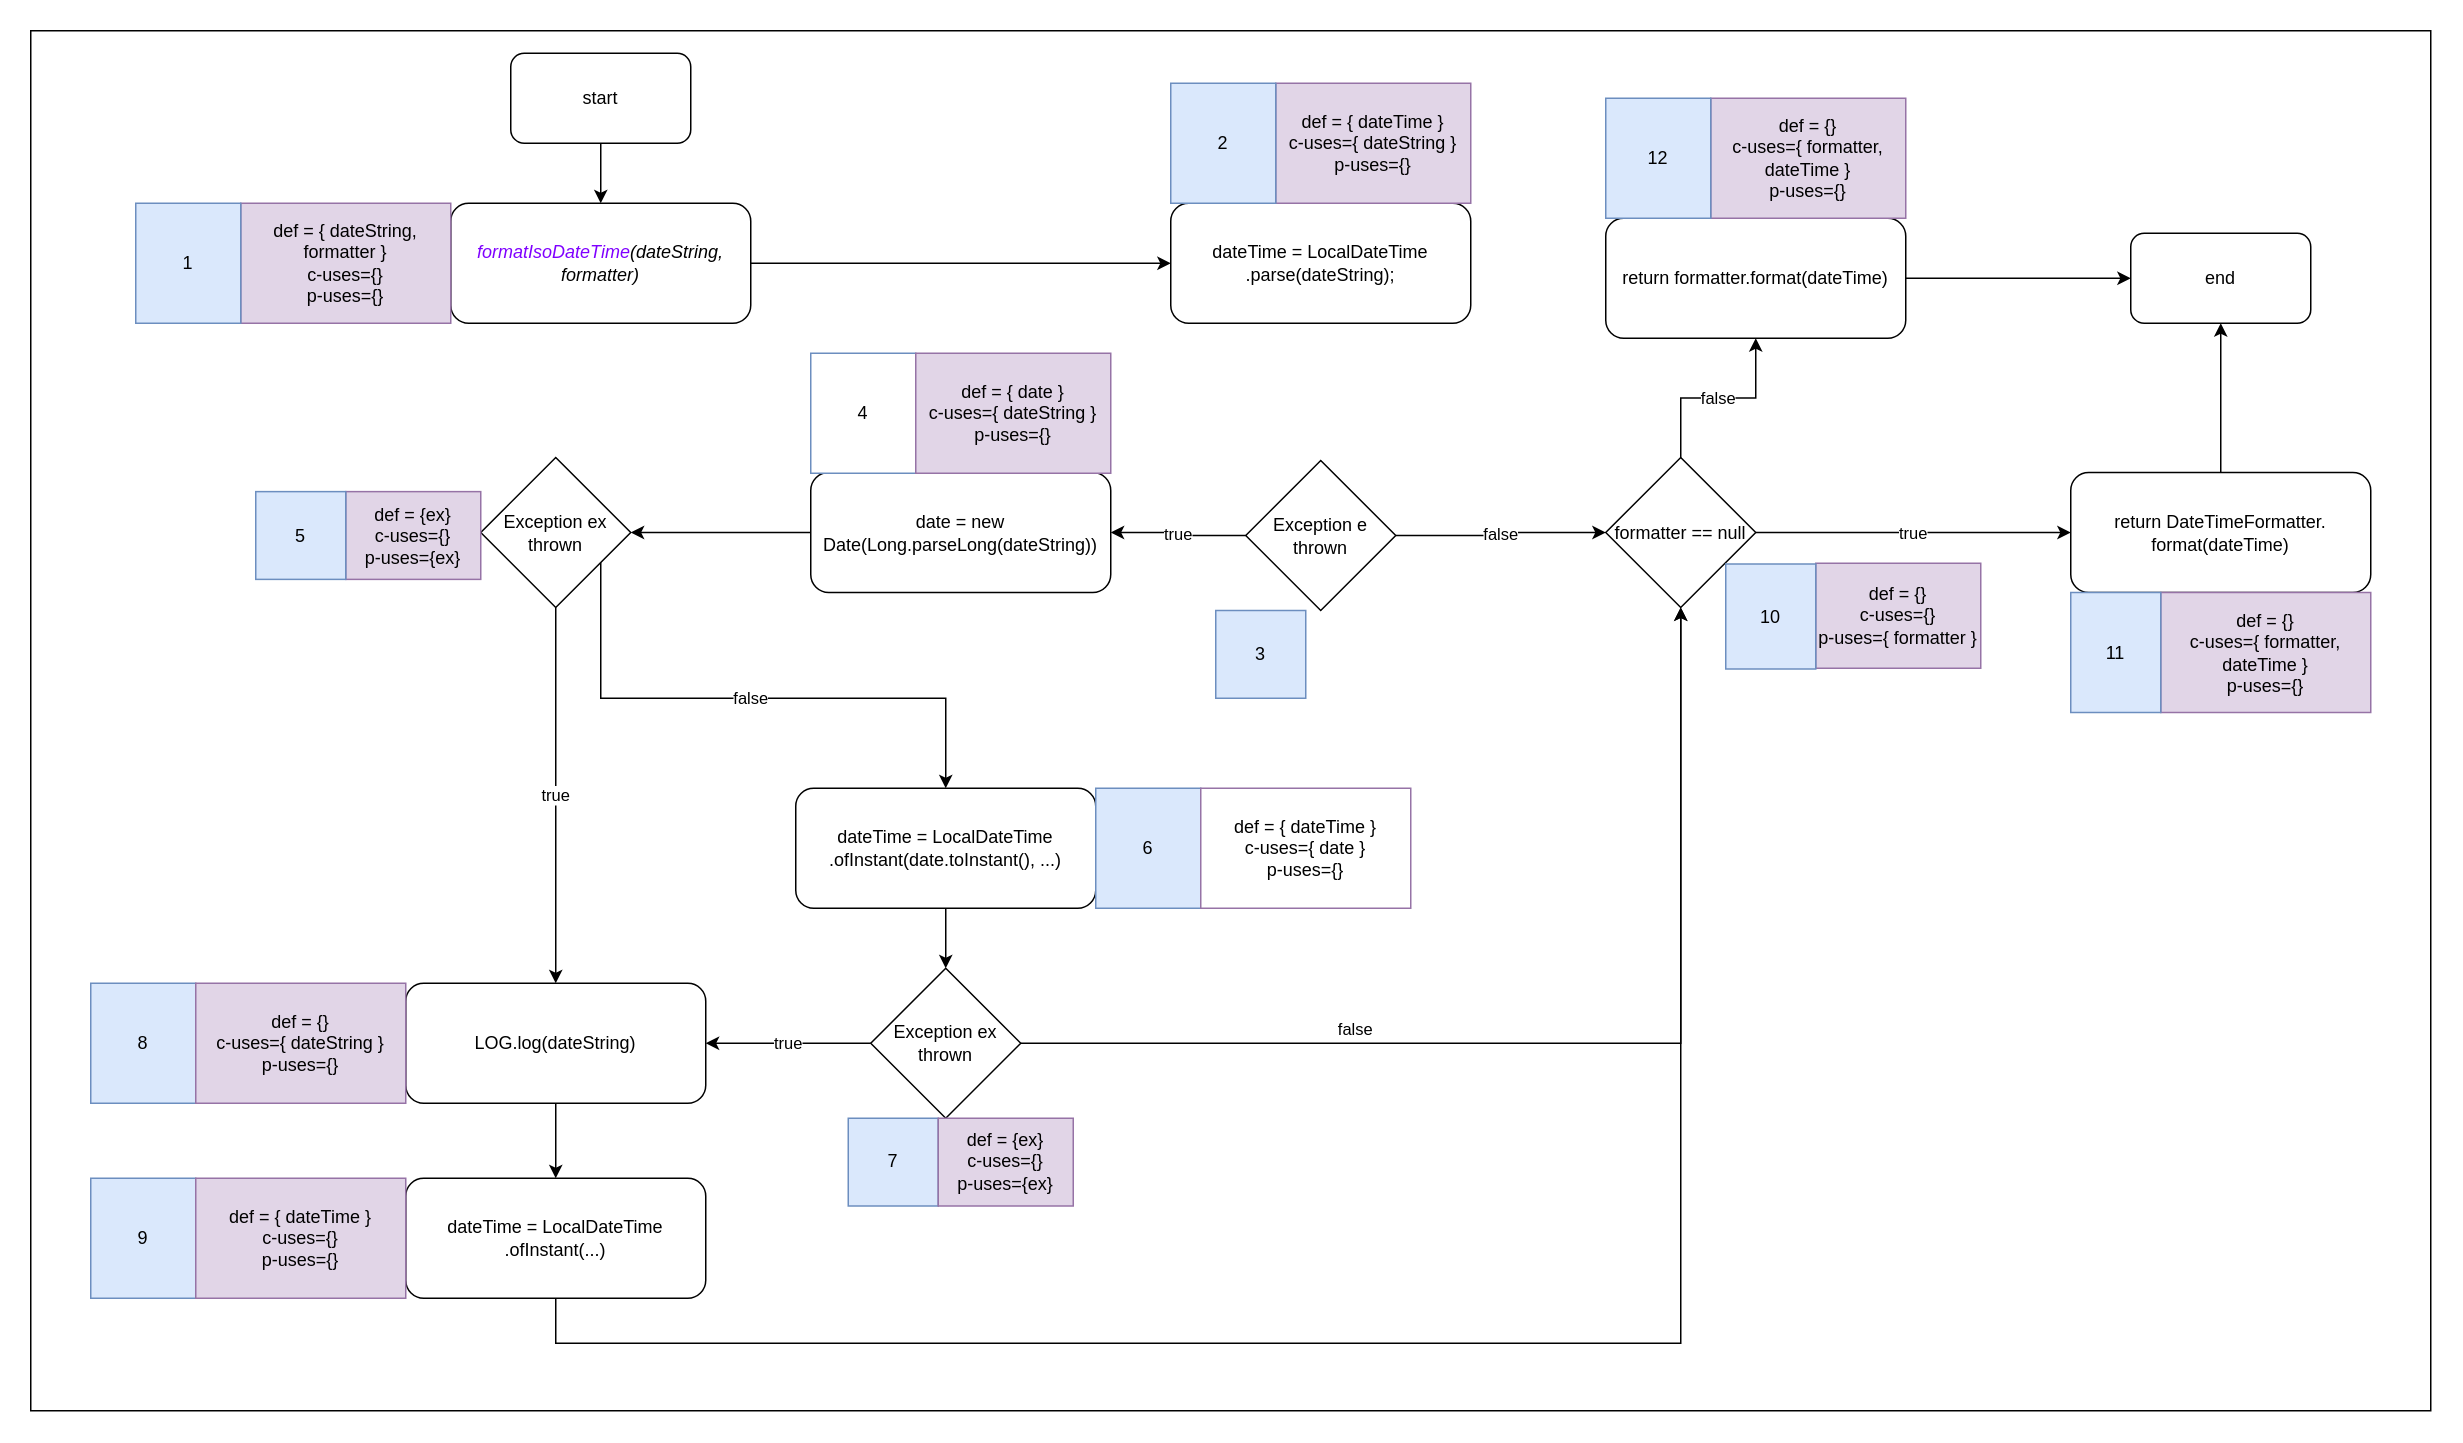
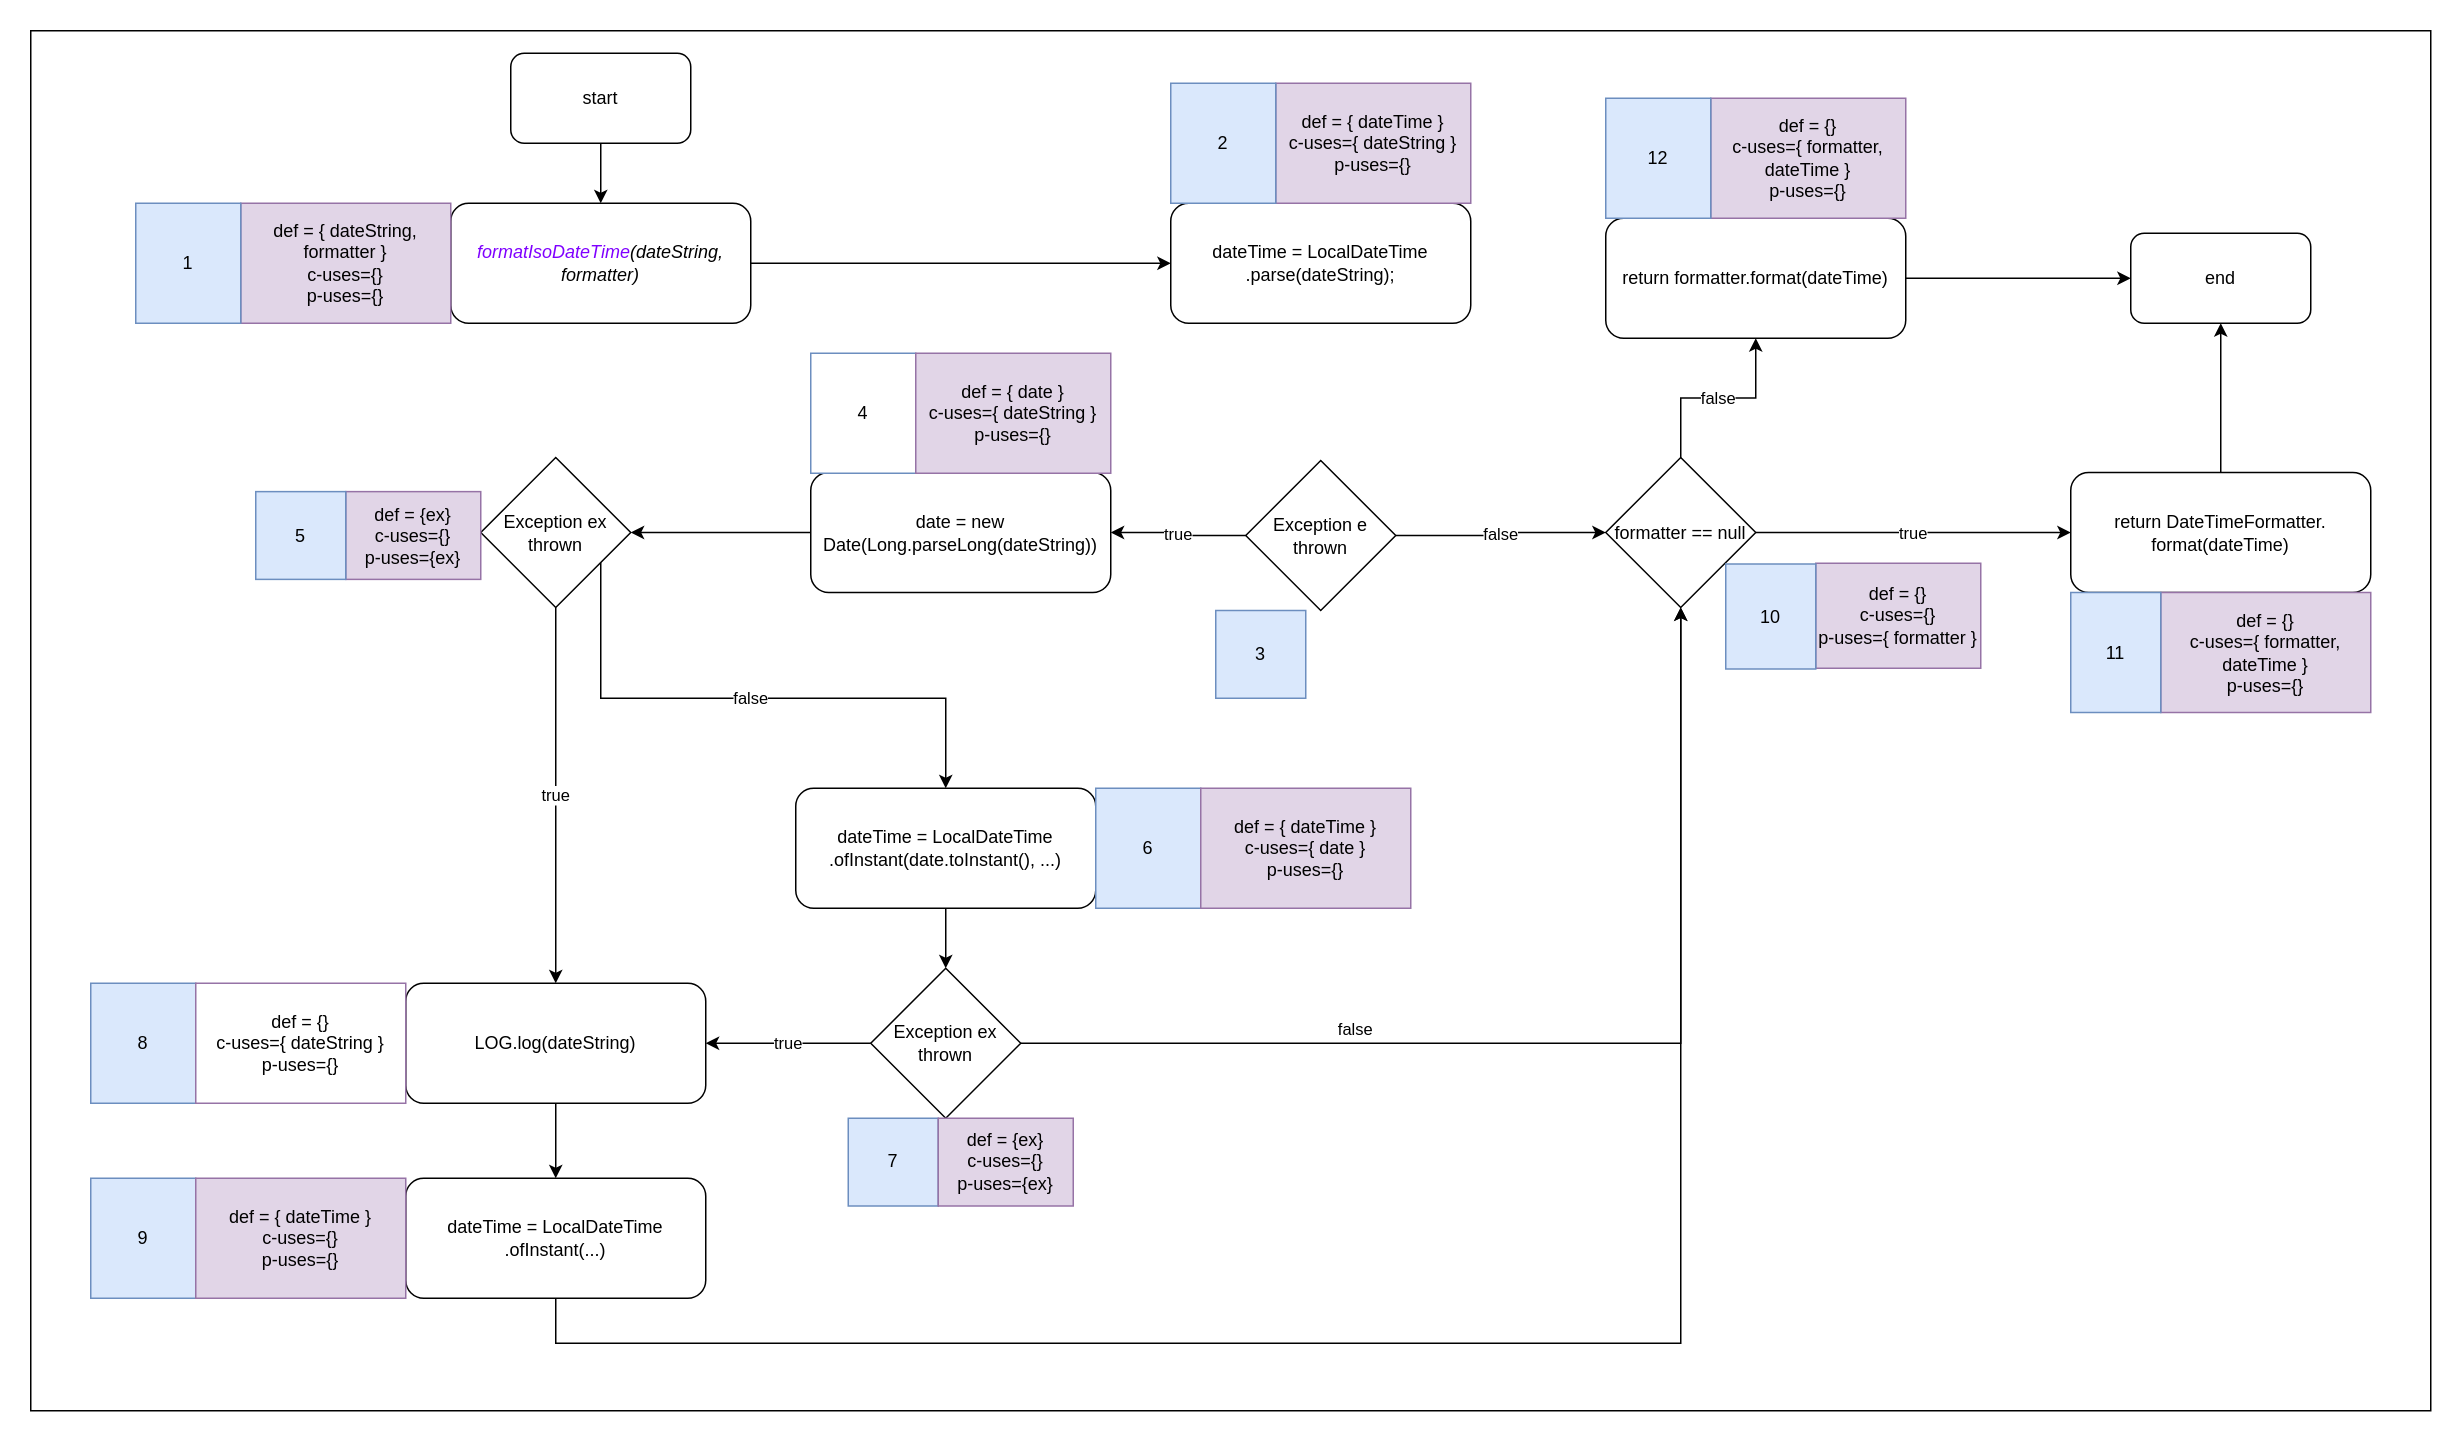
node "def = { dateTime } c-uses={ date } p-uses={}": fillcolor #ffffff -> #e1d5e7
node "def = {} c-uses={ dateString } p-uses={}": fillcolor #e1d5e7 -> #ffffff
